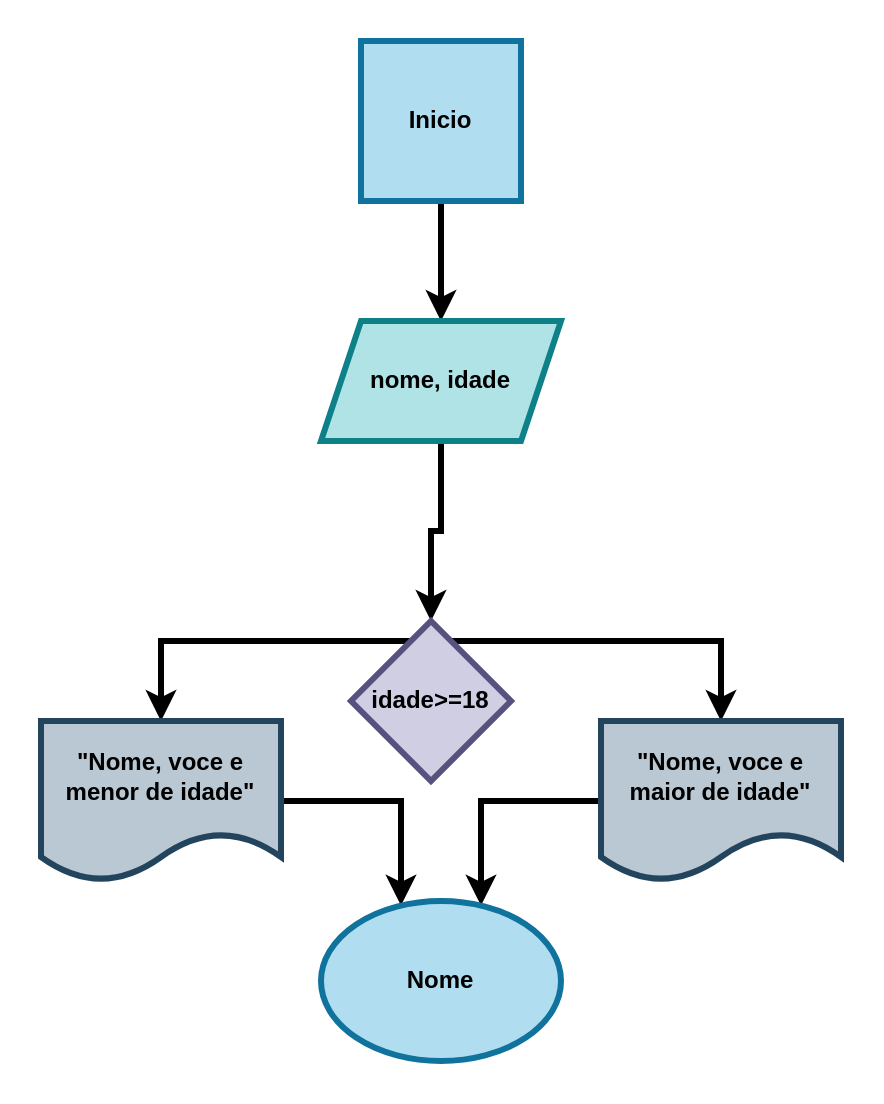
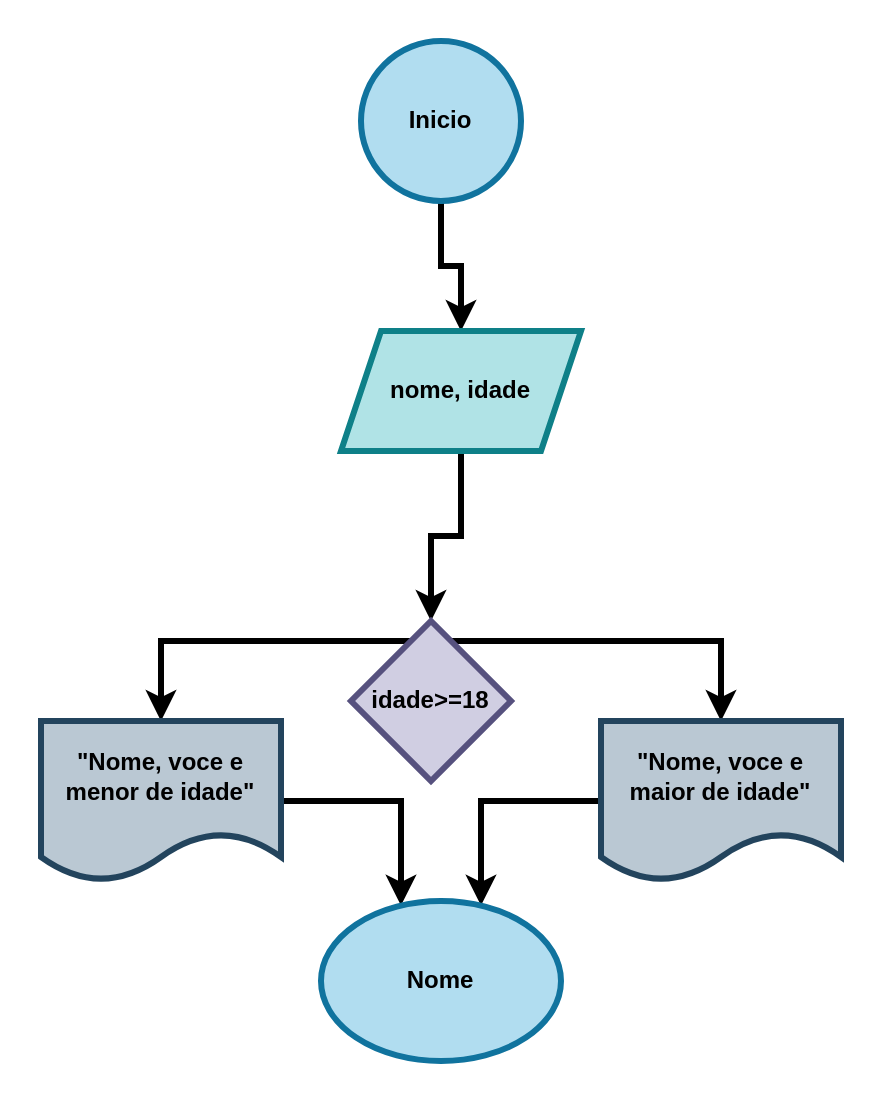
node "Inicio": shape rectangle -> ellipse
node "nome, idade": moved (441, 381) -> (461, 391)
